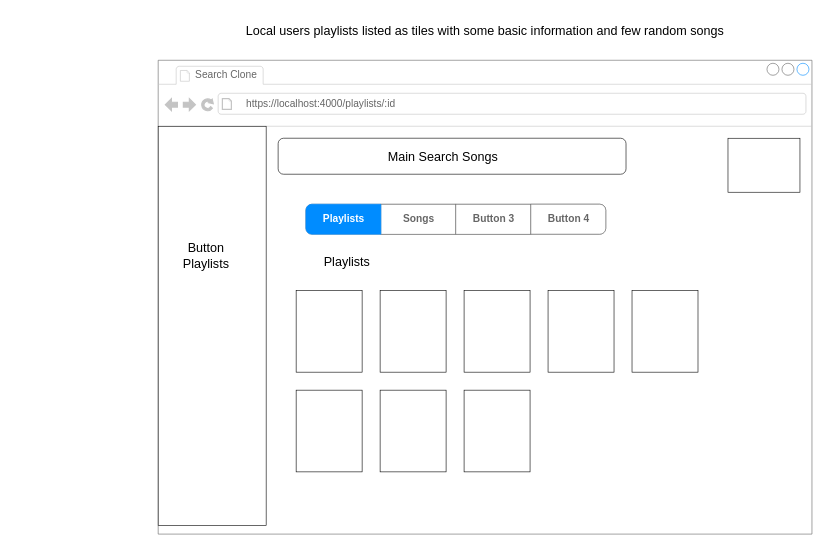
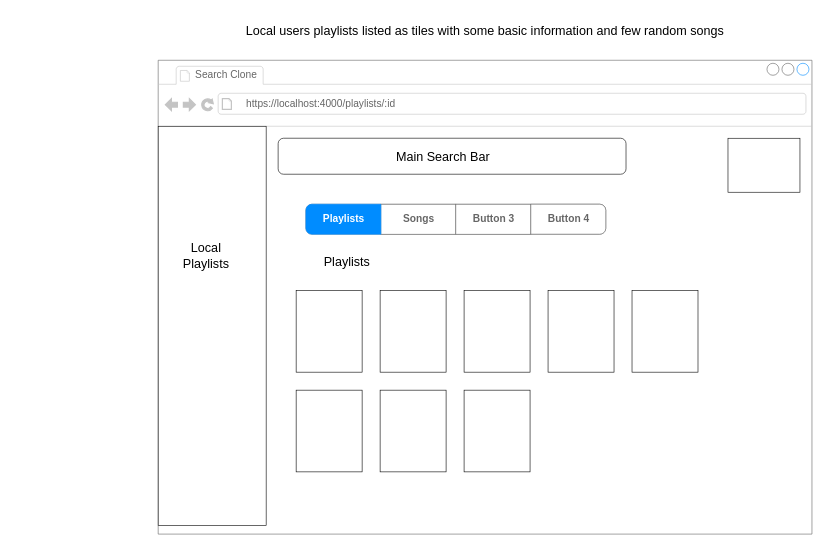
node "Main Search Songs": label "Main Search Songs" -> "Main Search Bar"
node "Button Playlists": label "Button Playlists" -> "Local Playlists"
